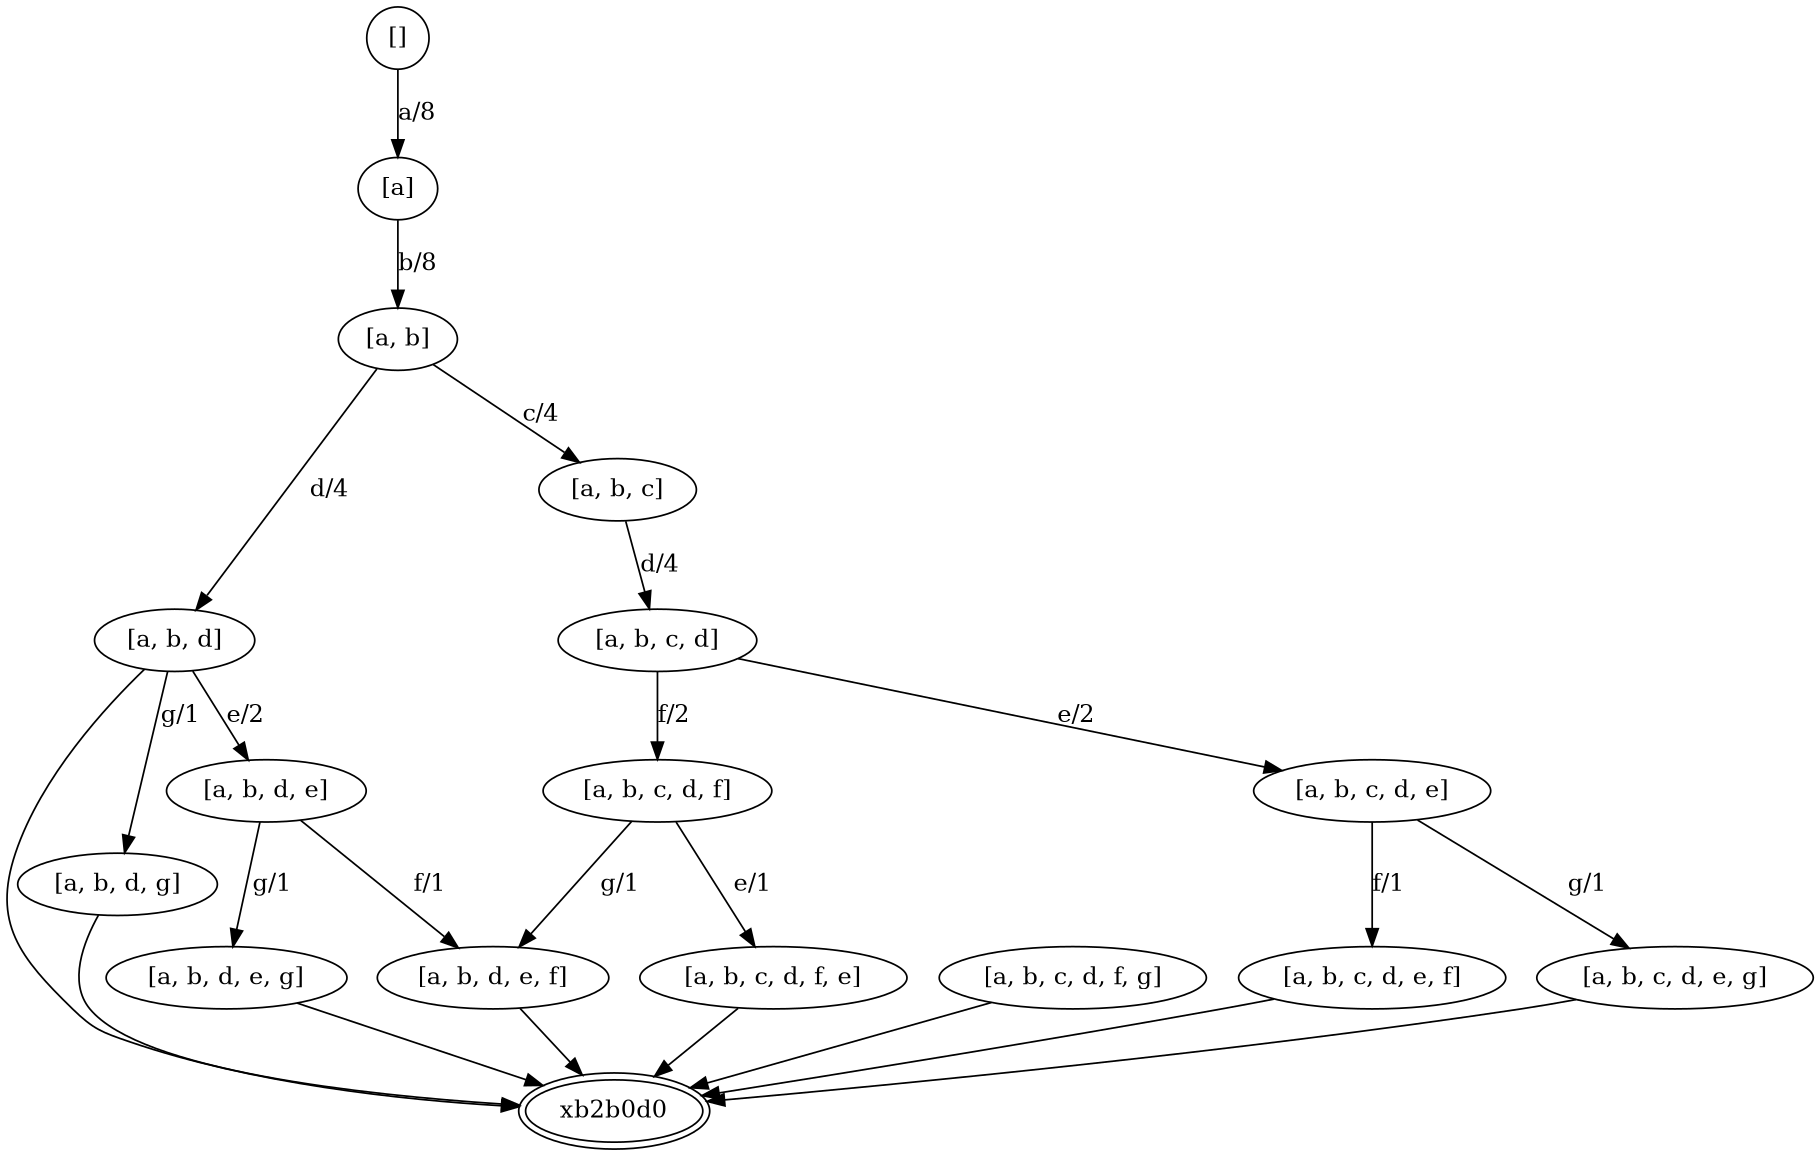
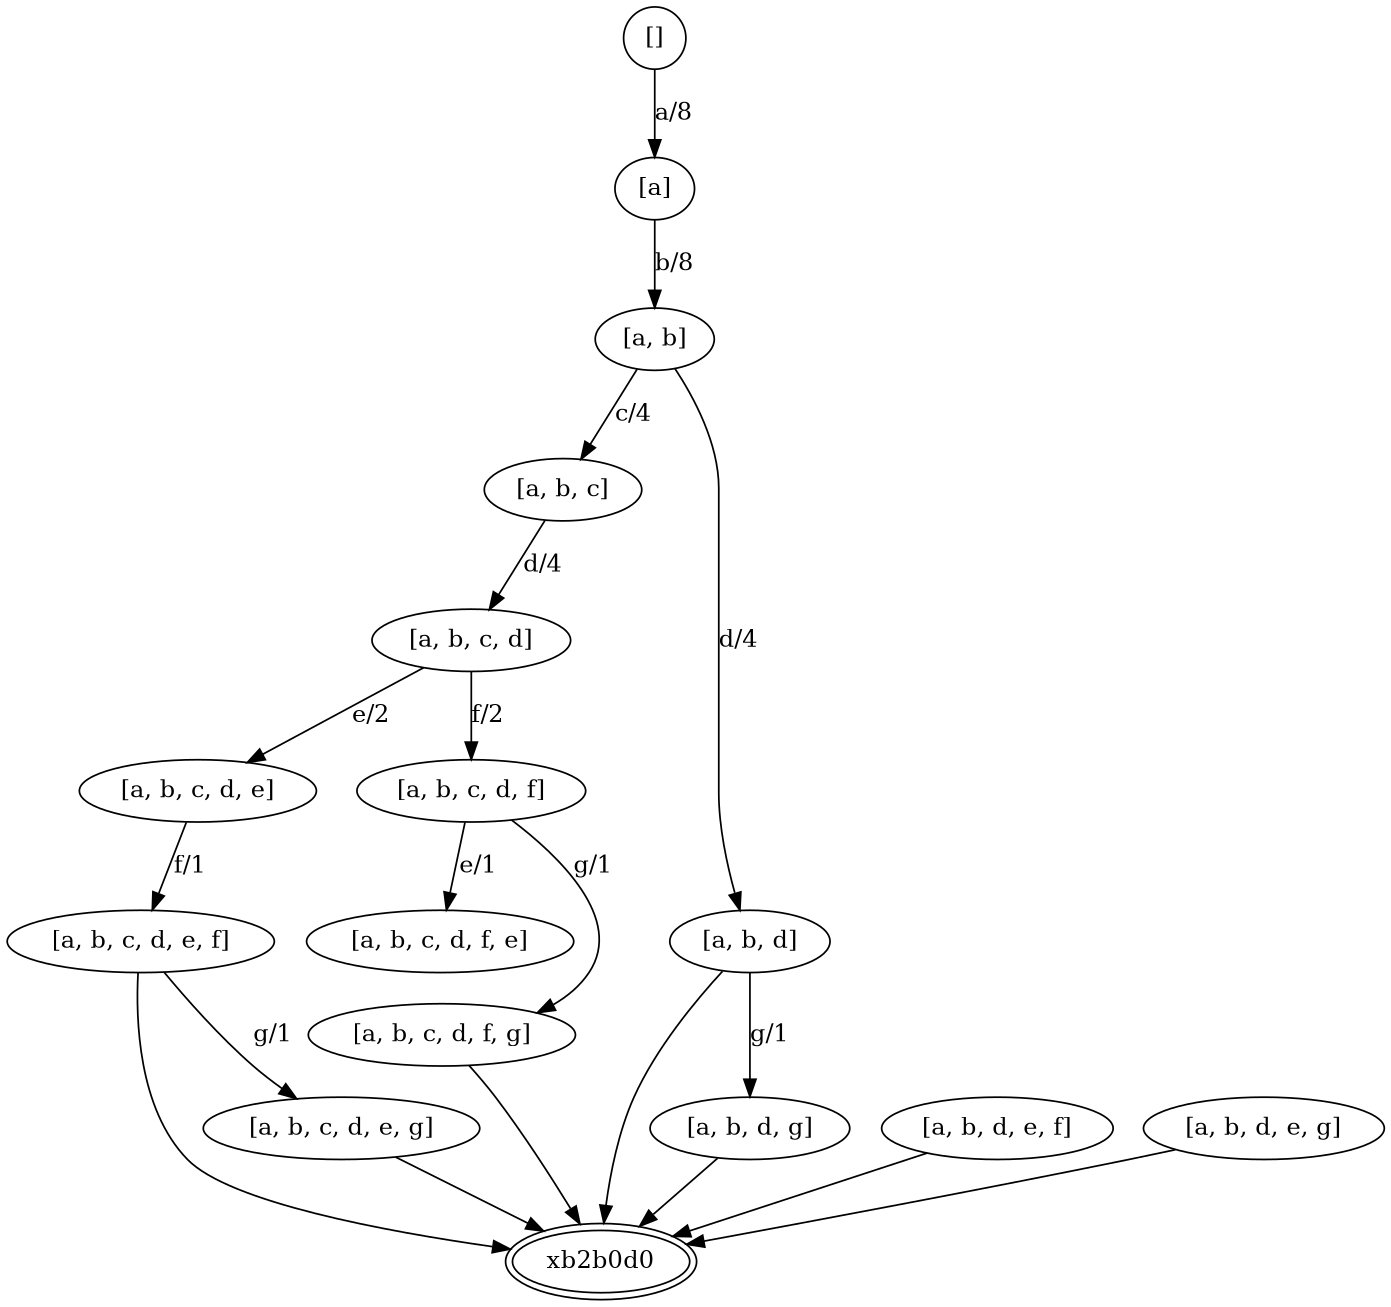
node "[a, b, d, e]": removed
edge "[a, b, c, d, f]" -> "[a, b, d, e, f]": now "[a, b, c, d, f]" -> "[a, b, c, d, f, g]"
edge "[a, b, c, d, e]" -> "[a, b, c, d, e, g]": now "[a, b, c, d, e, f]" -> "[a, b, c, d, e, g]"
edge "[a, b, c, d, f, e]" -> "xb2b0d0": removed
